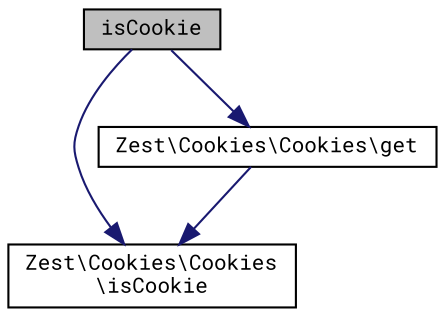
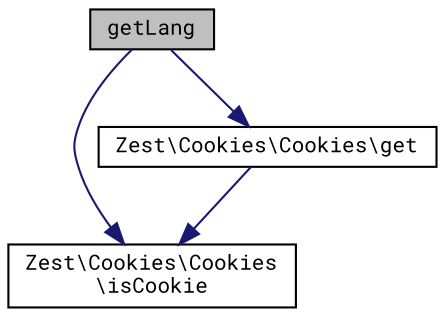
node "isCookie": label "isCookie" -> "getLang"
